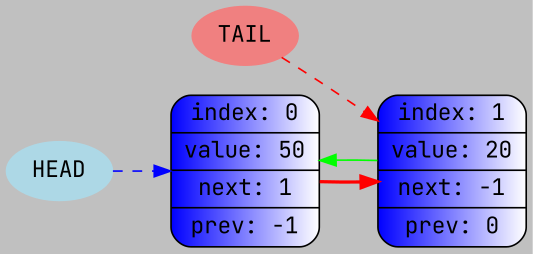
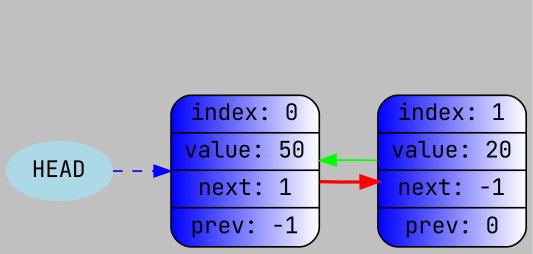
node "TAIL": removed
